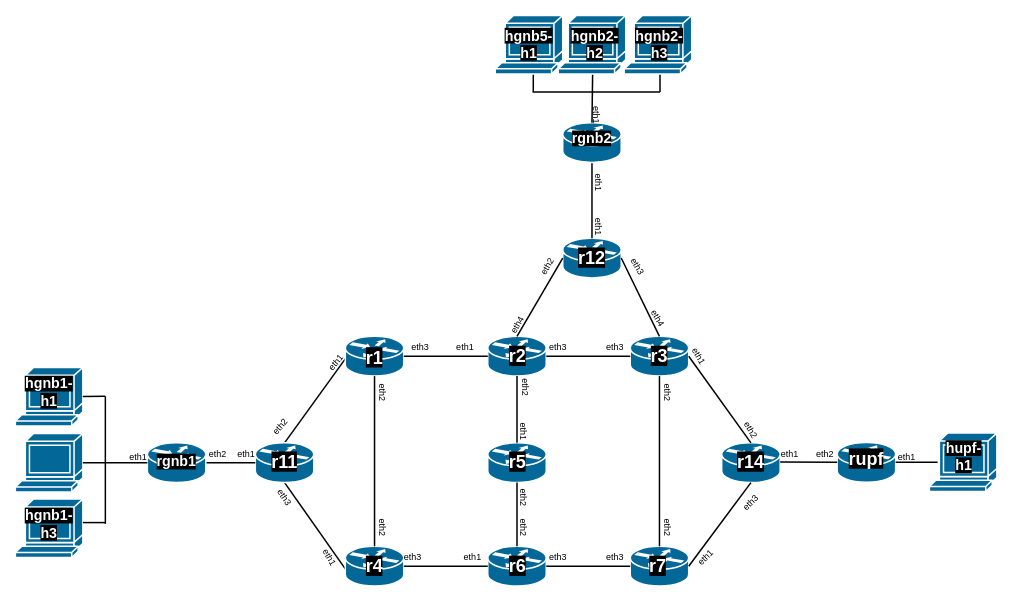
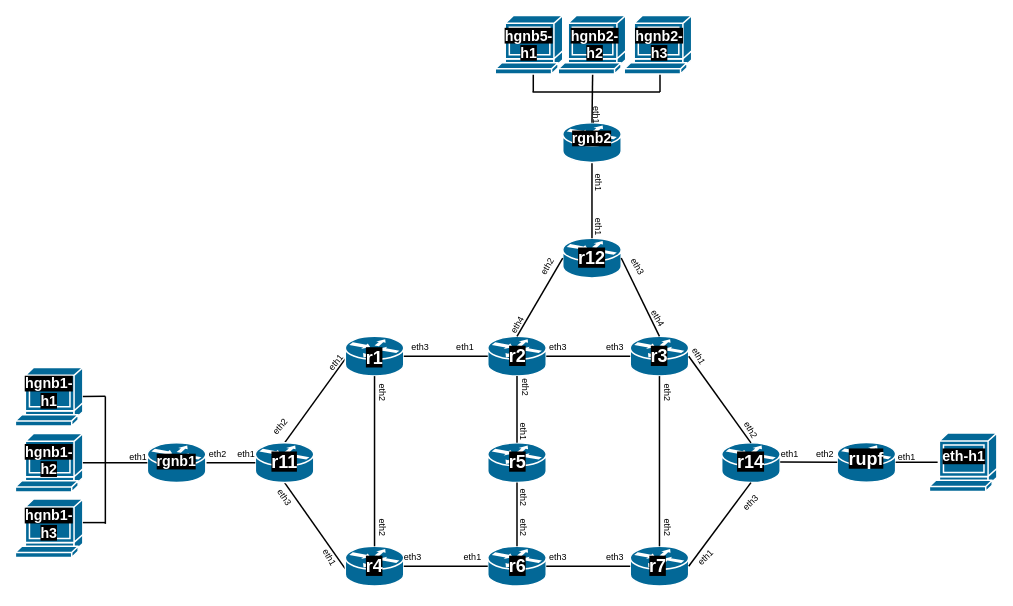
node "hupf-h1": label "hupf-h1" -> "eth-h1"
node "hgnb1-h2": added
